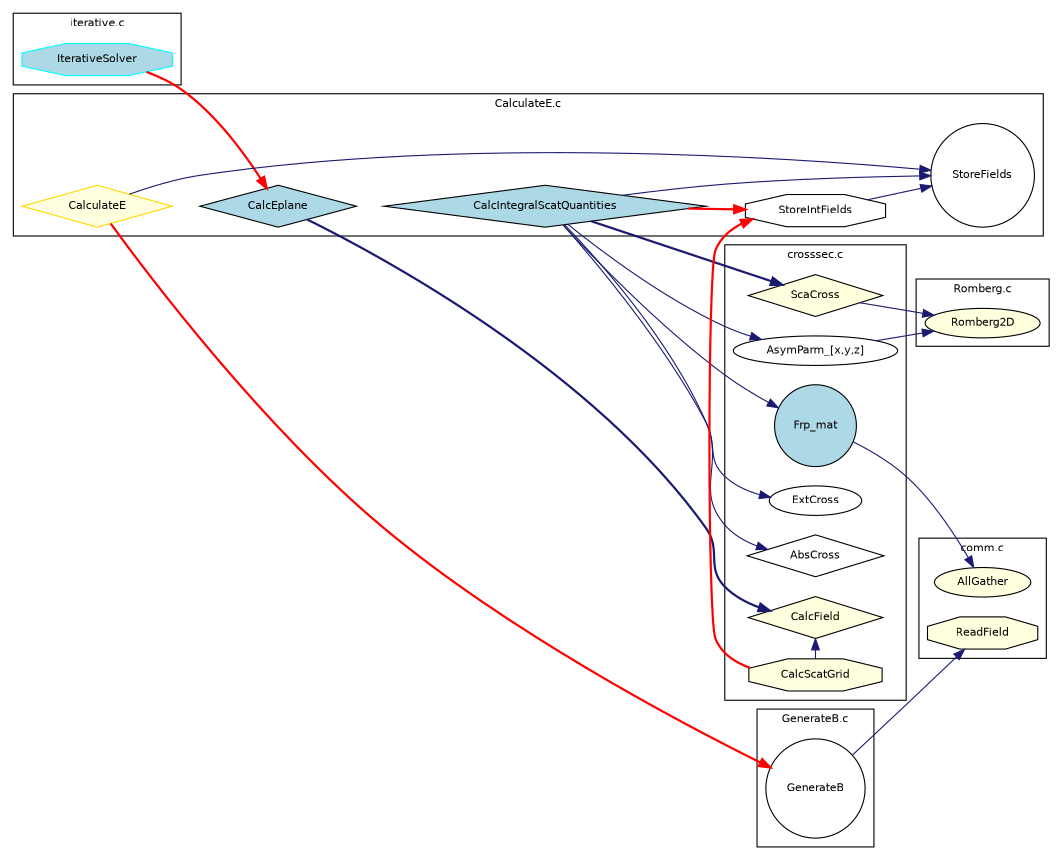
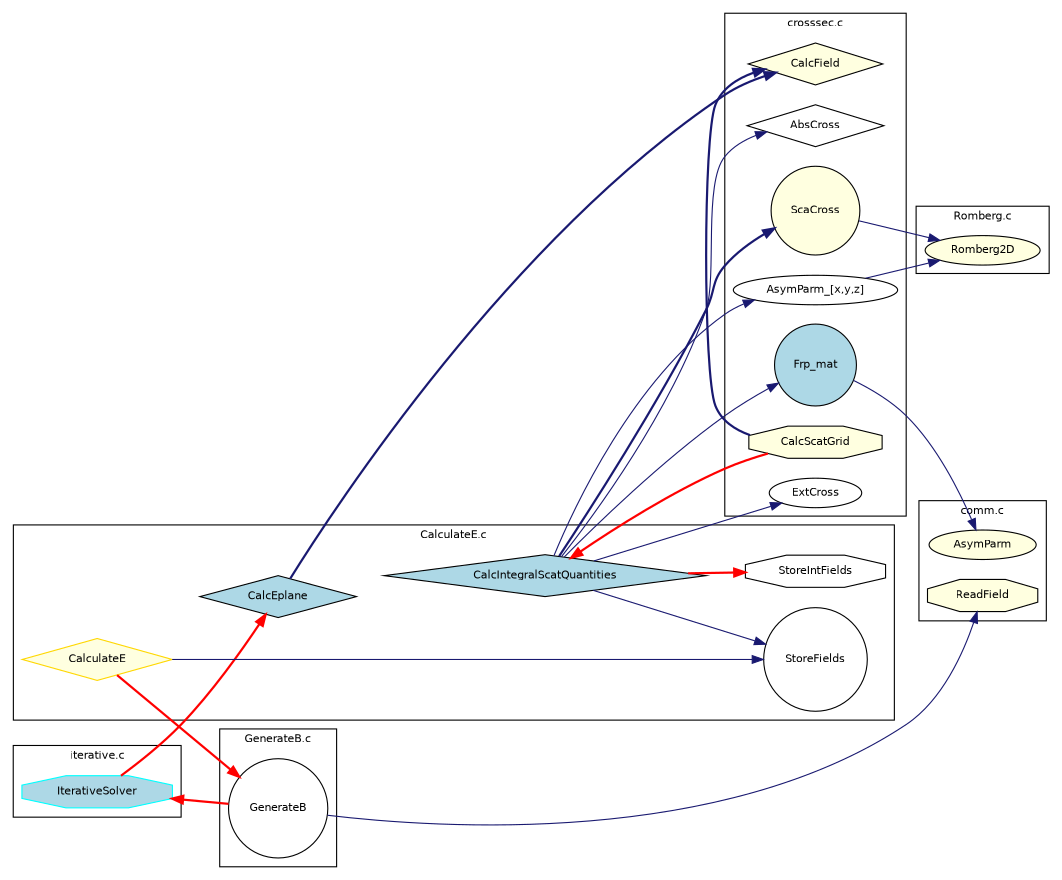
edge "StoreIntFields" -> "StoreFields": removed
node "ScaCross": shape diamond -> circle
edge "CalcScatGrid" -> "StoreIntFields": now "CalcScatGrid" -> "CalcIntegralScatQuantities"
node "AllGather": label "AllGather" -> "AsymParm"
edge "CalcScatGrid" -> "CalcField": style solid -> bold
edge "GenerateB" -> "IterativeSolver": added
